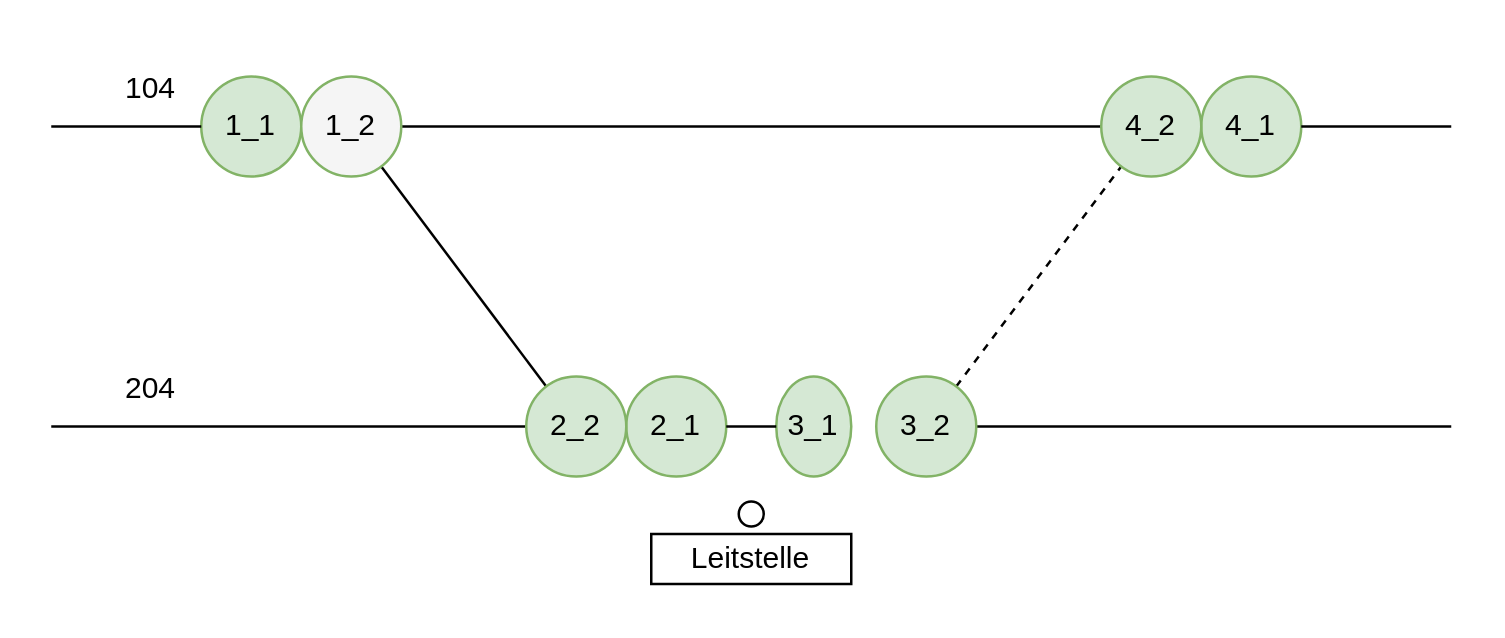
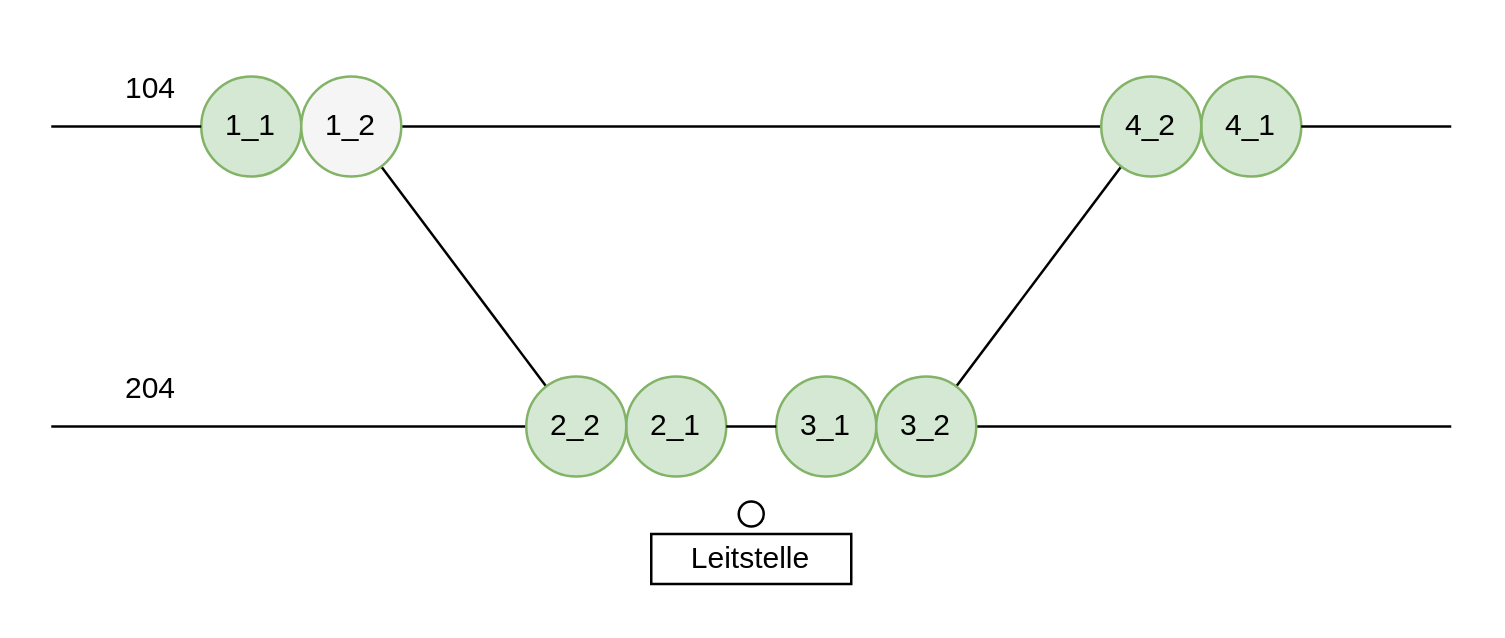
edge "4_2" -- "3_2": style dashed -> solid
node "3_1": size 75x100 -> 100x100
